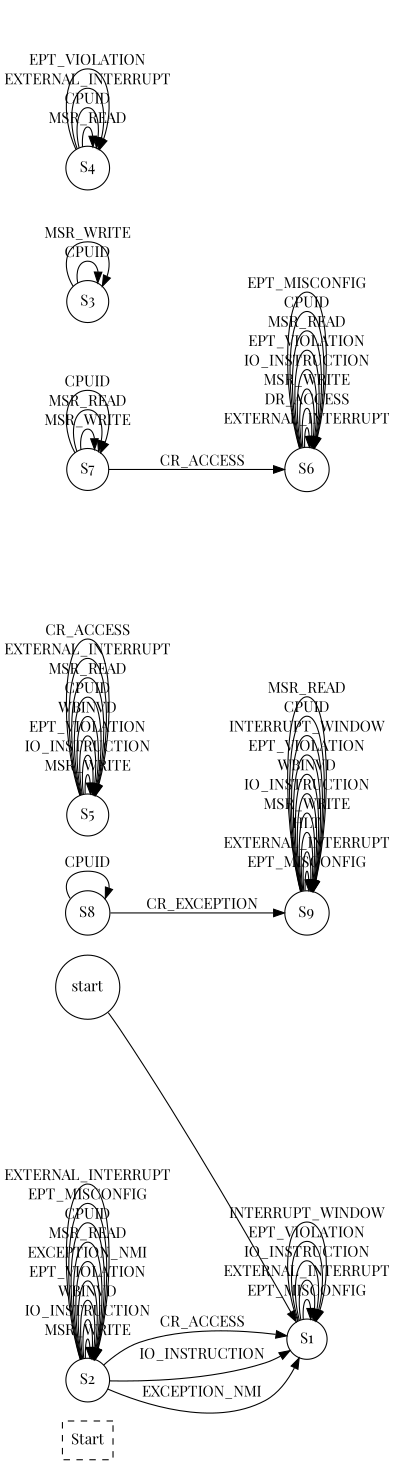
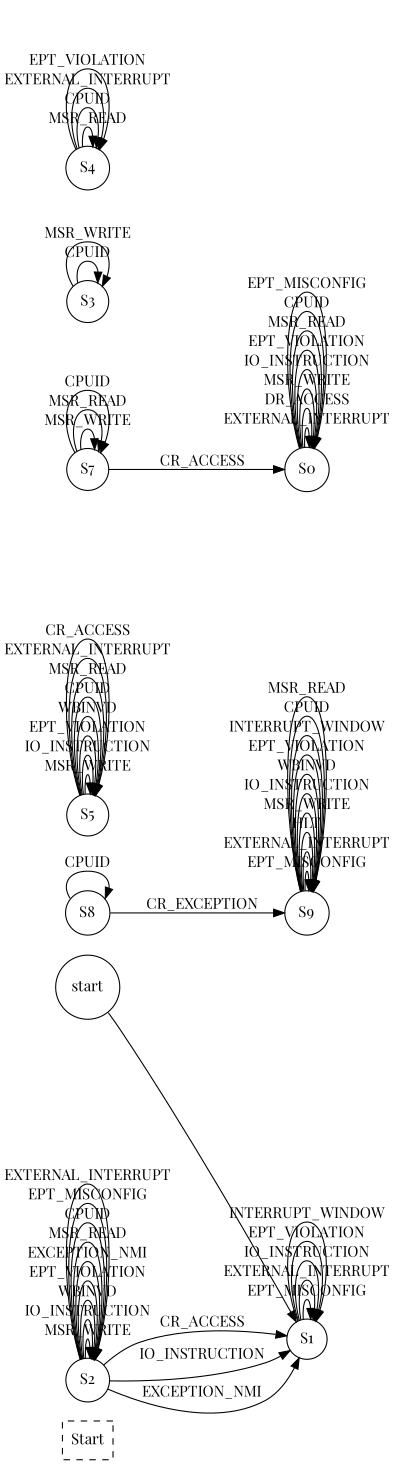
node "S6": label "S6" -> "S0"
